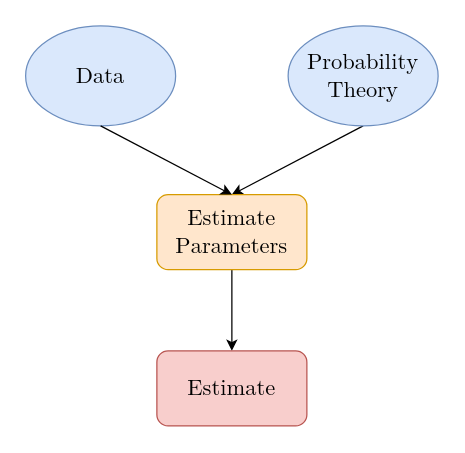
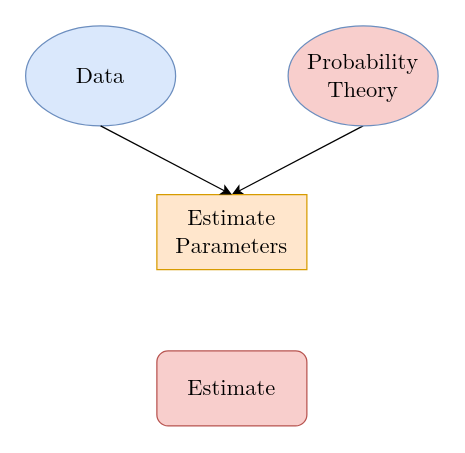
node "Probability Theory": fillcolor #dae8fc -> #f8cecc
node "Estimate Parameters": shape rounded rectangle -> rectangle
edge "Estimate Parameters" -> "Estimate": removed
